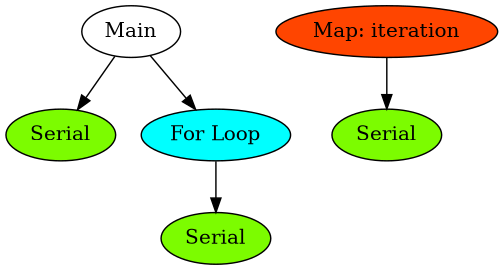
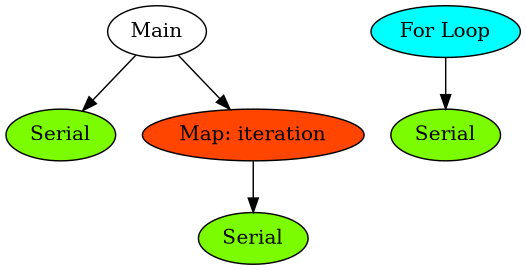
edge "Main" -> "For Loop": now "Main" -> "Map: iteration"
